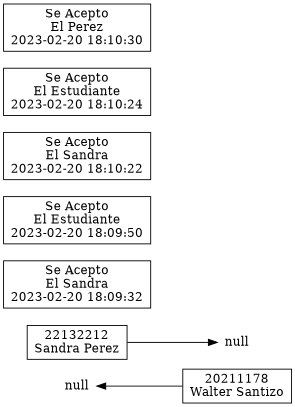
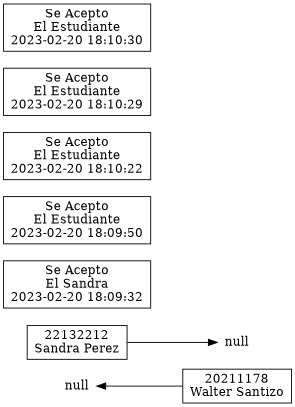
node "Se Acepto El Perez 2023-02-20 18:10:30": label "Se Acepto El Perez 2023-02-20 18:10:30" -> "Se Acepto El Estudiante 2023-02-20 18:10:30"
node "Se Acepto El Estudiante 2023-02-20 18:10:29": added
node "Se Acepto El Estudiante 2023-02-20 18:10:24": removed
node "Se Acepto El Sandra 2023-02-20 18:10:22": label "Se Acepto El Sandra 2023-02-20 18:10:22" -> "Se Acepto El Estudiante 2023-02-20 18:10:22"
